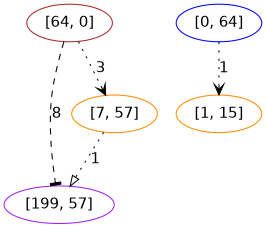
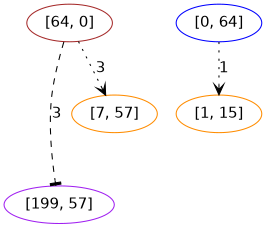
edge "[64, 0]" -> "[199, 57]": label "8" -> "3"
edge "[7, 57]" -> "[199, 57]": removed, label "1"
